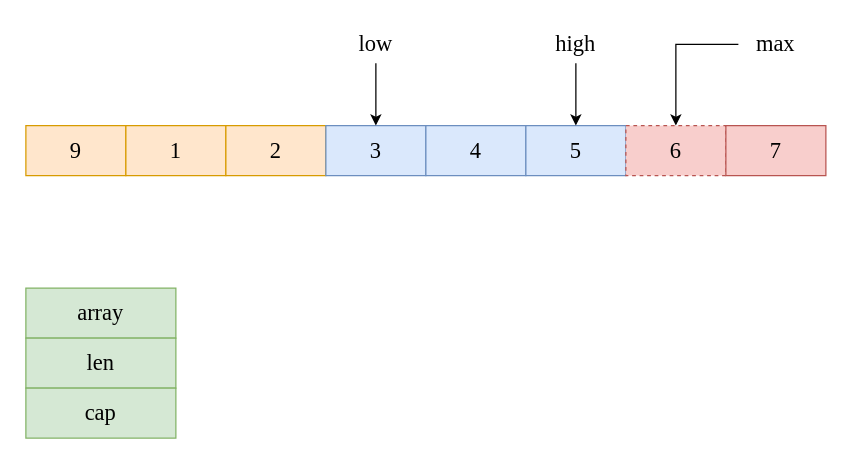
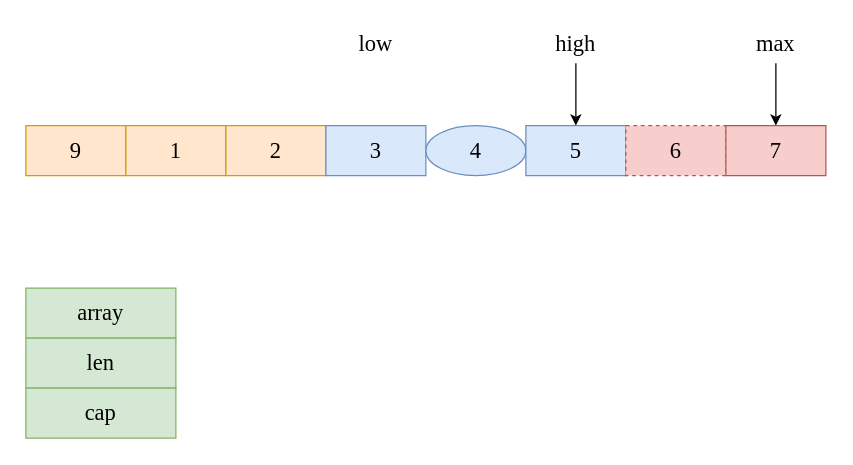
edge "max" -> "6": now "max" -> "7"
edge "low" -> "3": removed
node "4": shape rectangle -> ellipse
